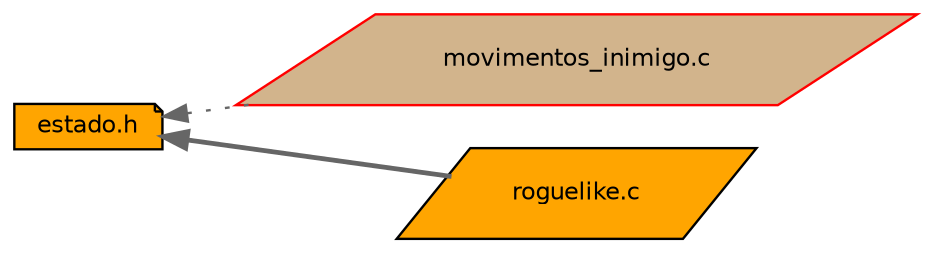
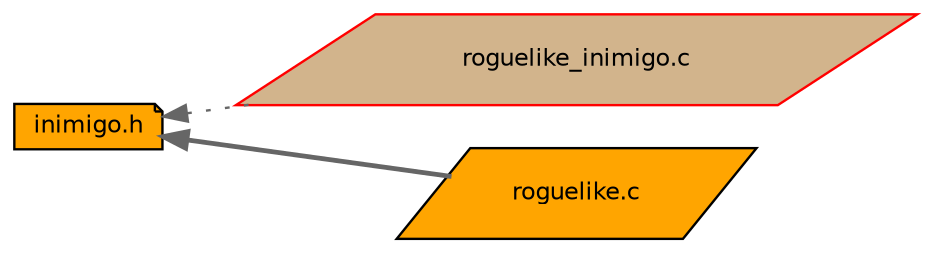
node "movimentos_inimigo.c": label "movimentos_inimigo.c" -> "roguelike_inimigo.c"
node "estado.h": label "estado.h" -> "inimigo.h"
